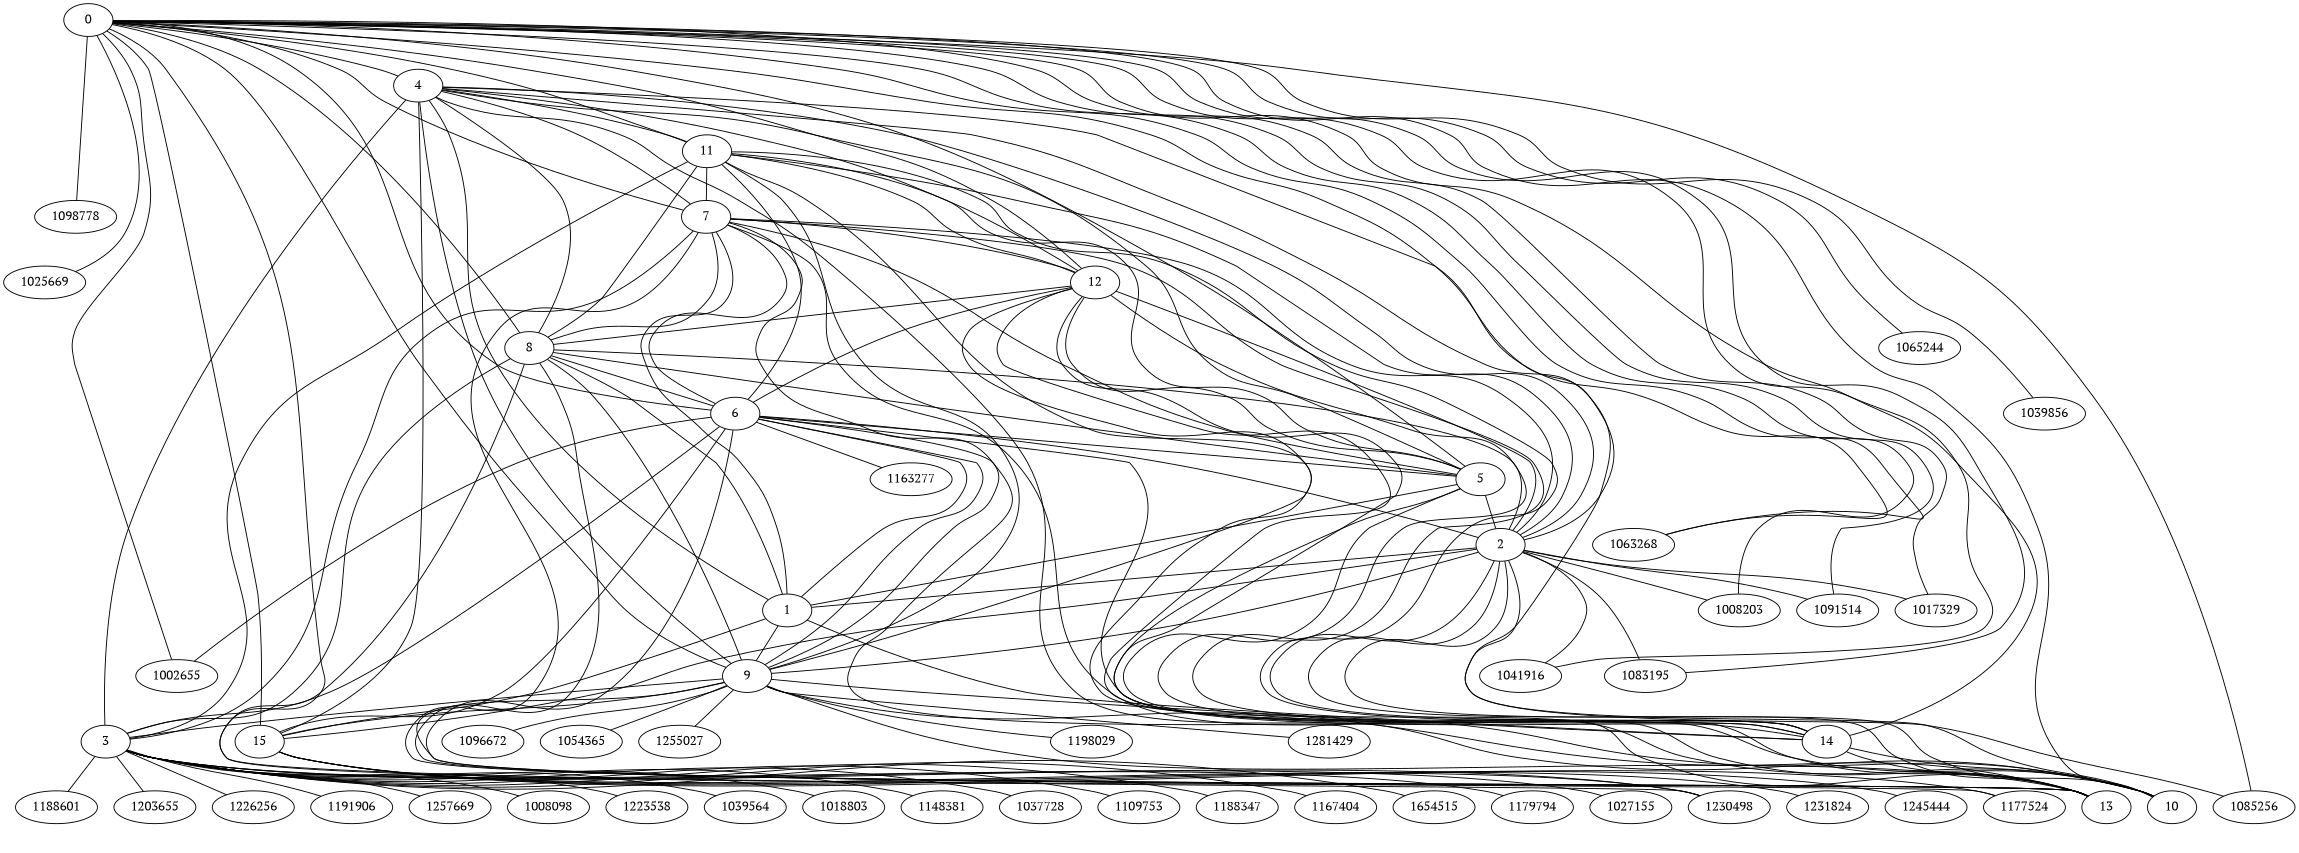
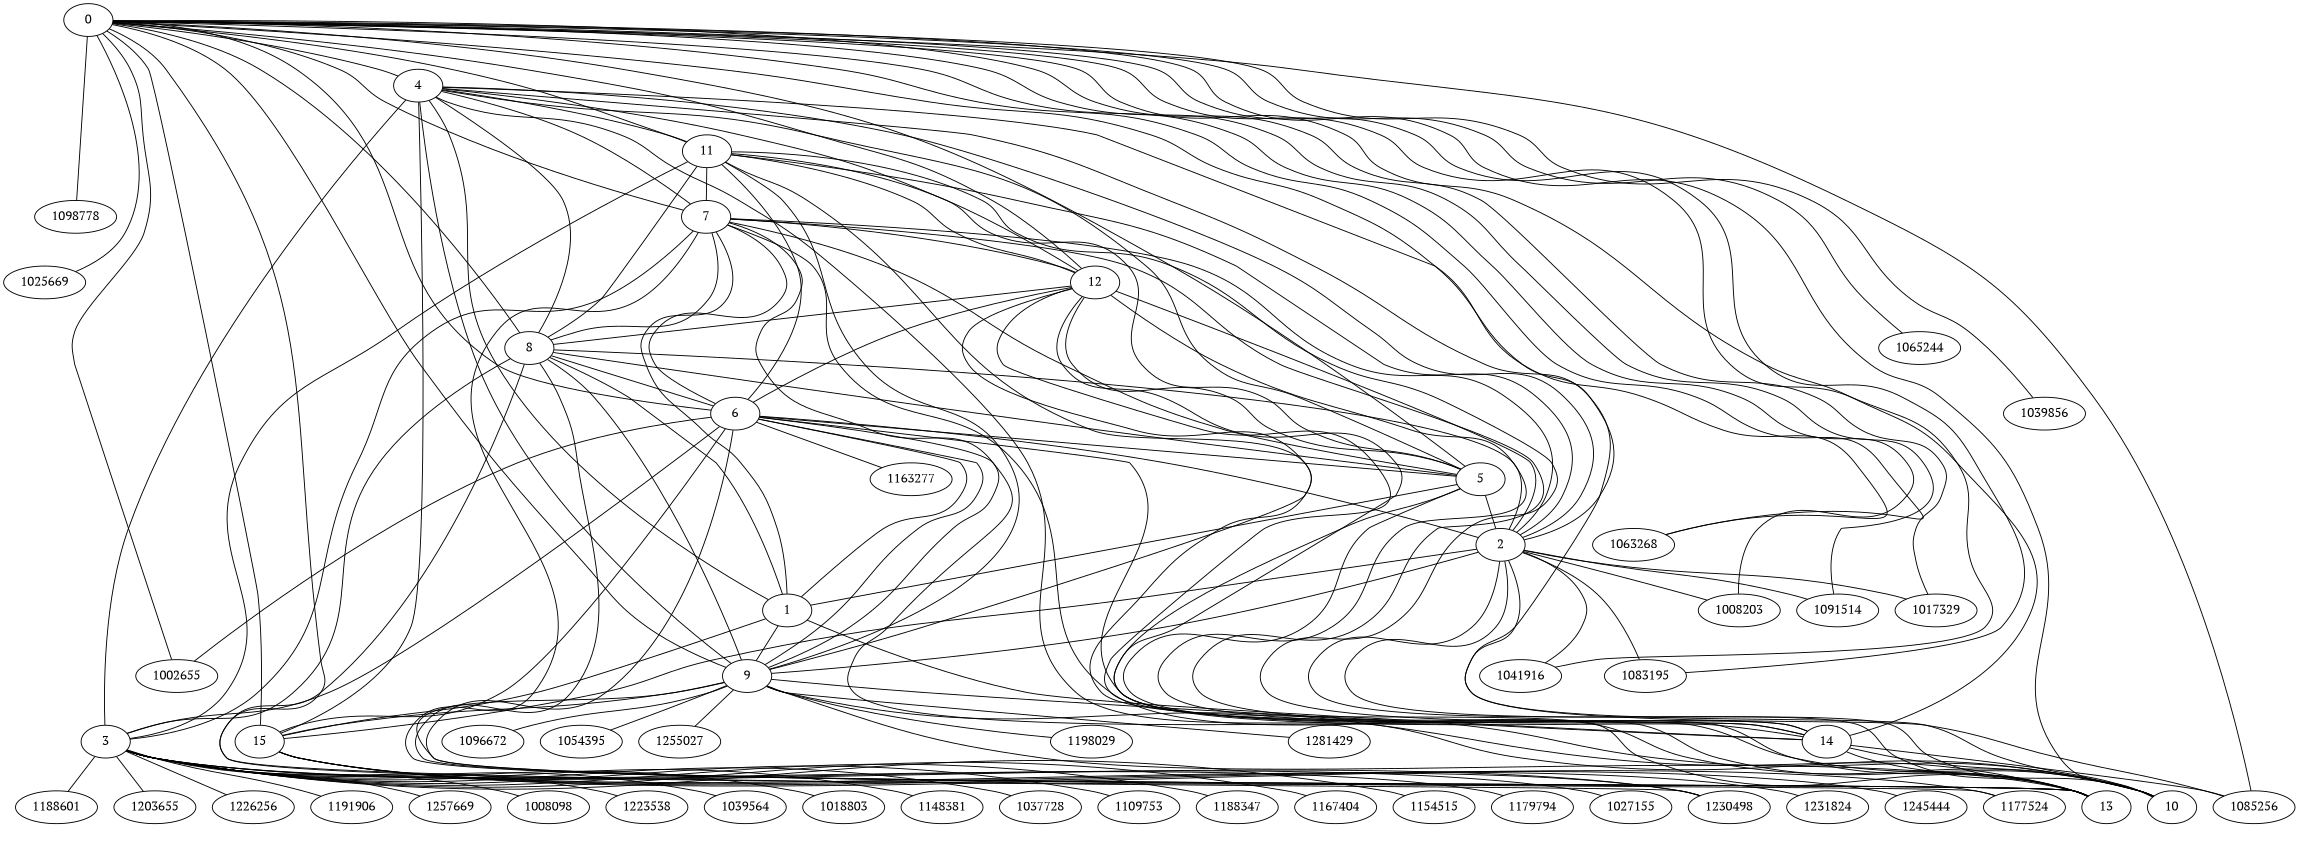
edge "2" -- "1": removed
edge "2" -- "14": now "1085256" -- "14"
edge "9" -- "3": removed
node "1054365": label "1054365" -> "1054395"
node "1654515": label "1654515" -> "1154515"
